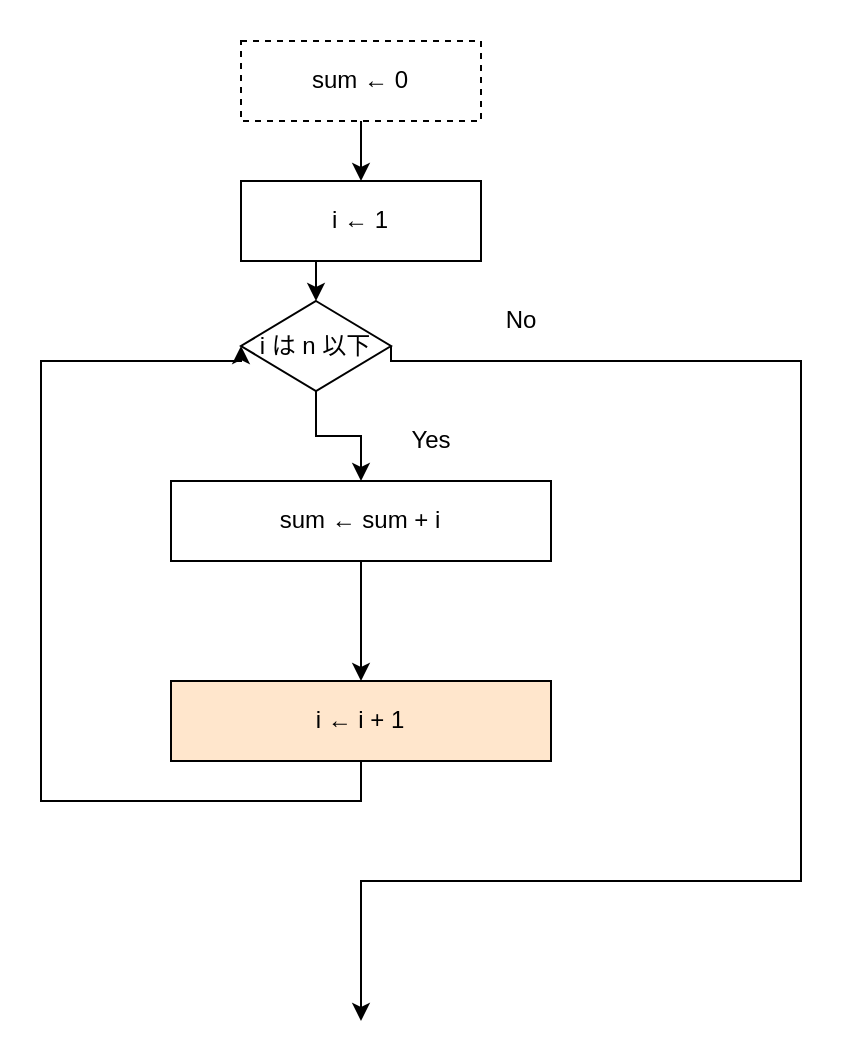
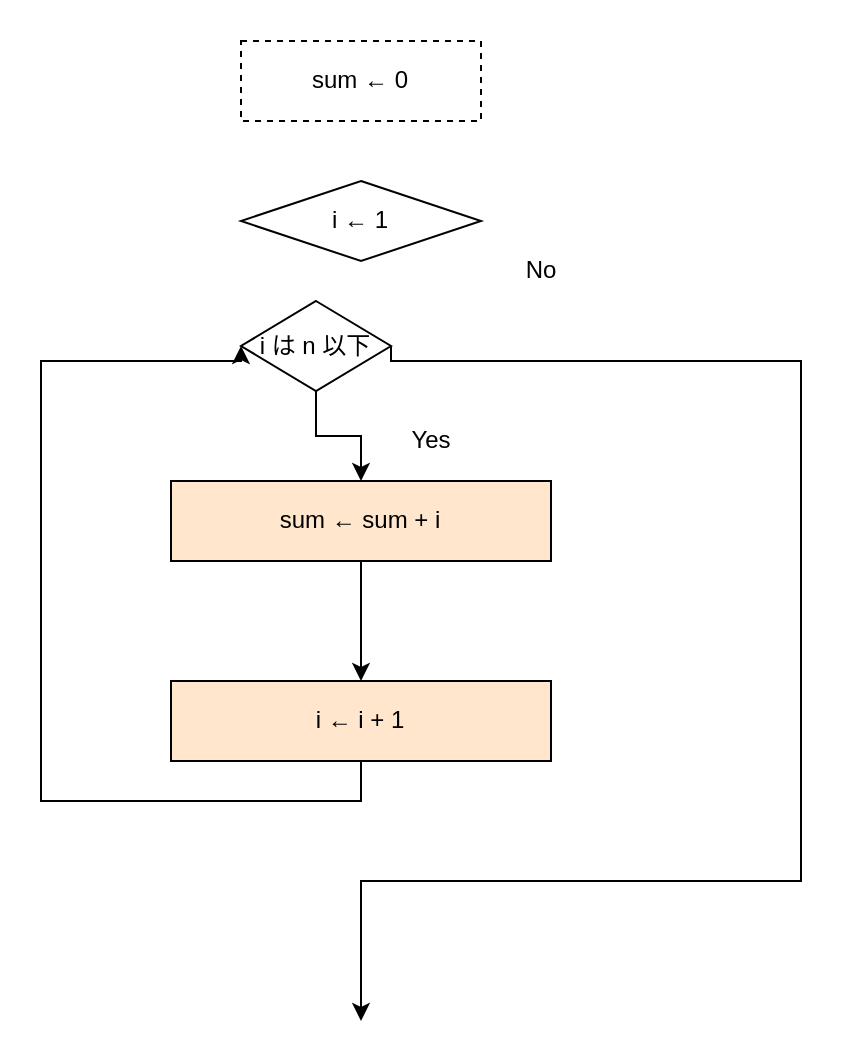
edge "sum ← 0" -> "i ← 1": removed
node "i ← 1": shape rectangle -> diamond
edge "i ← 1" -> "i は n 以下": removed
node "No": moved (521, 321) -> (541, 271)
node "sum ← sum + i": fillcolor #ffffff -> #ffe6cc
